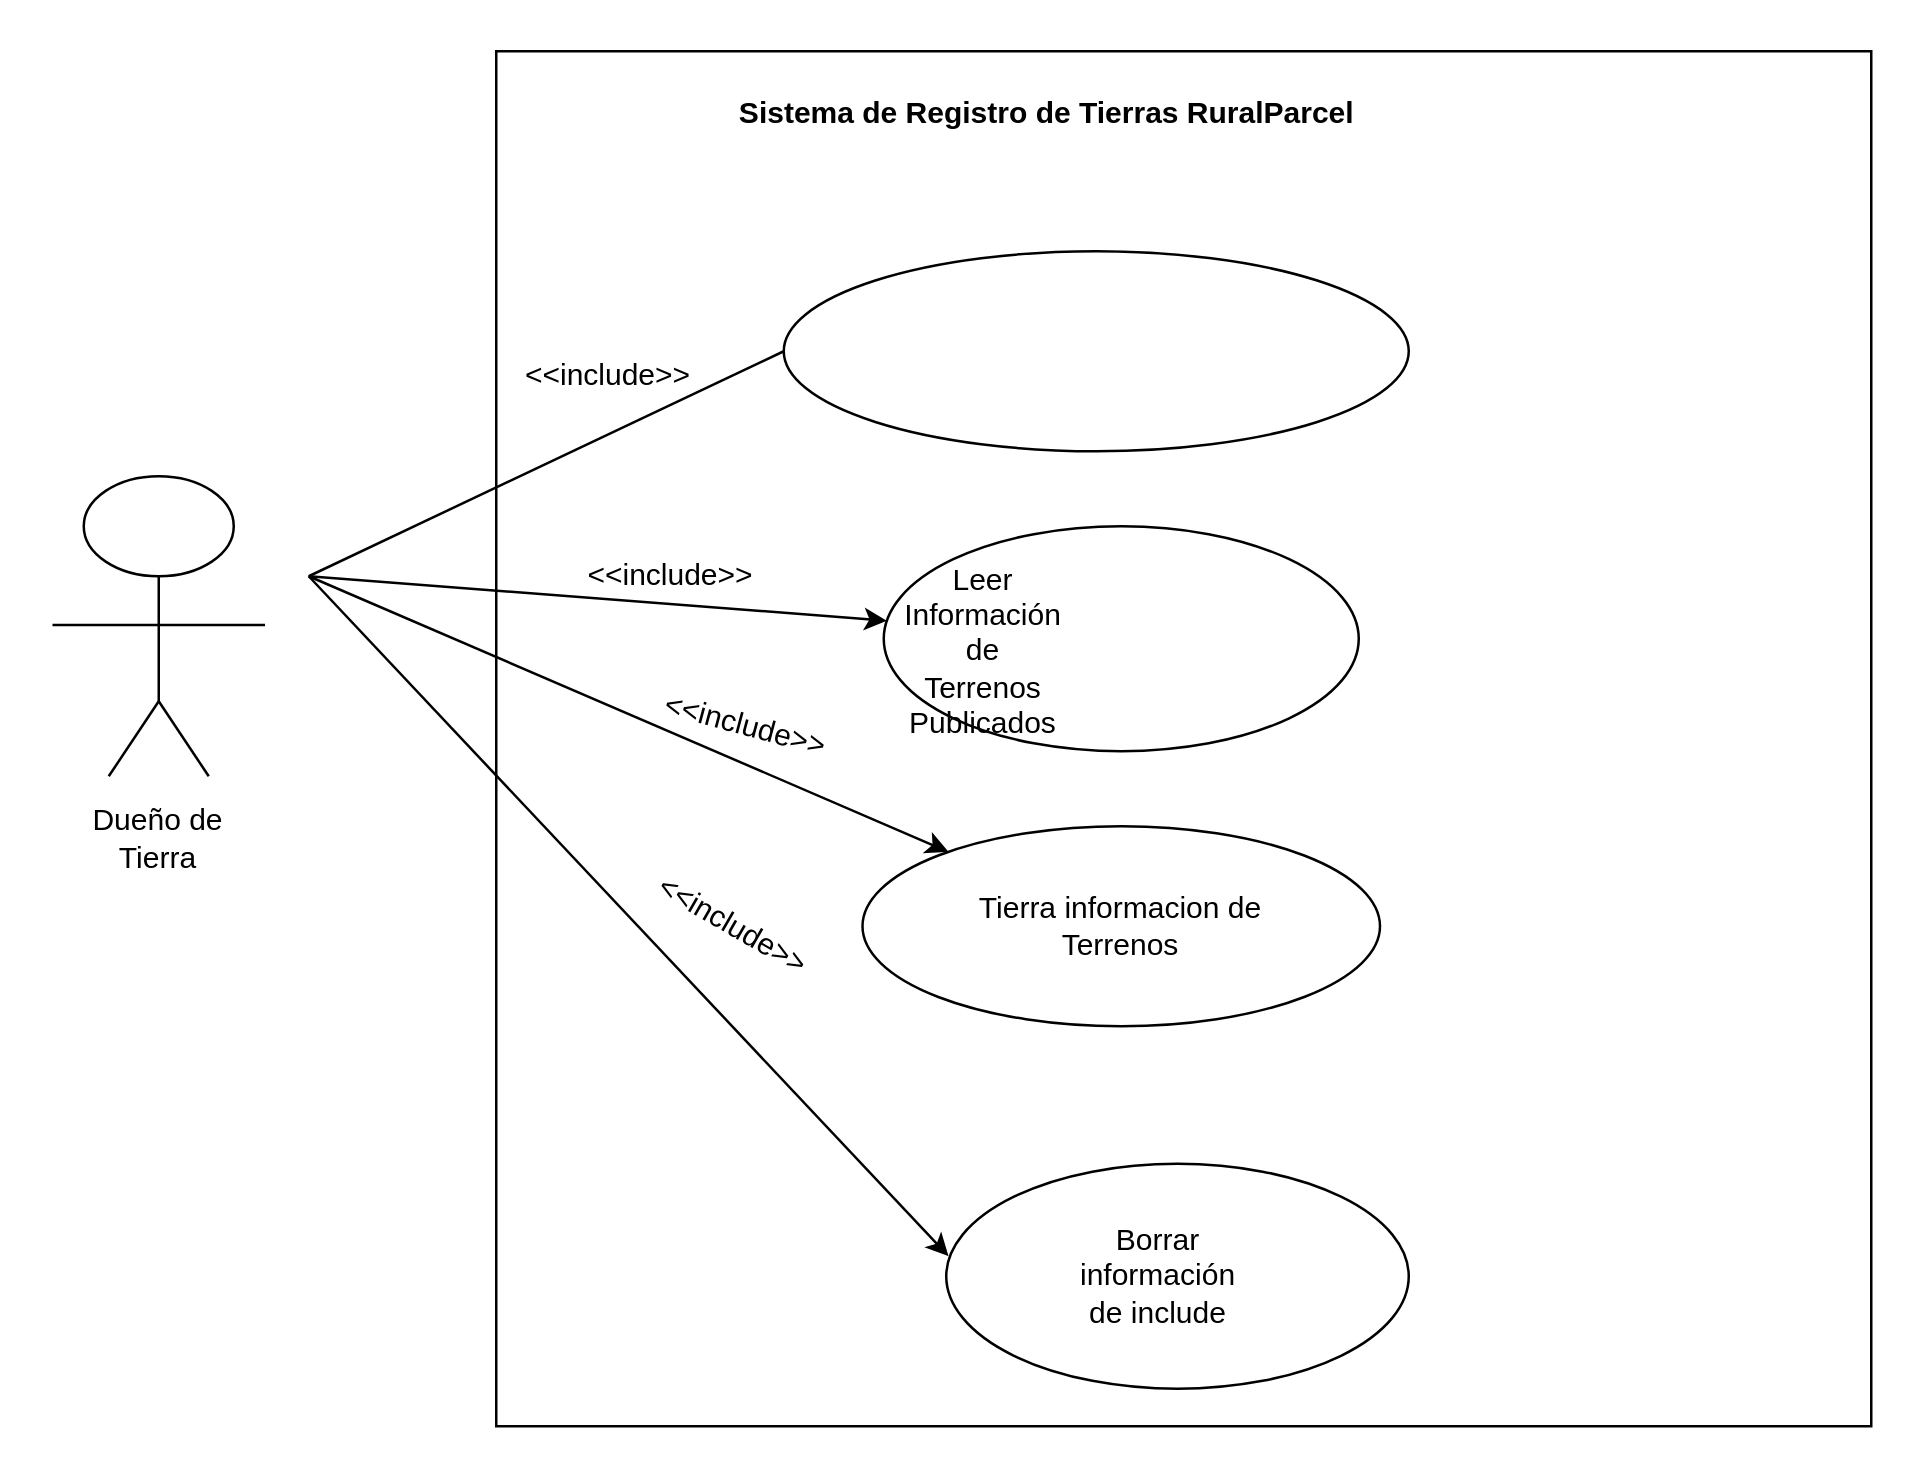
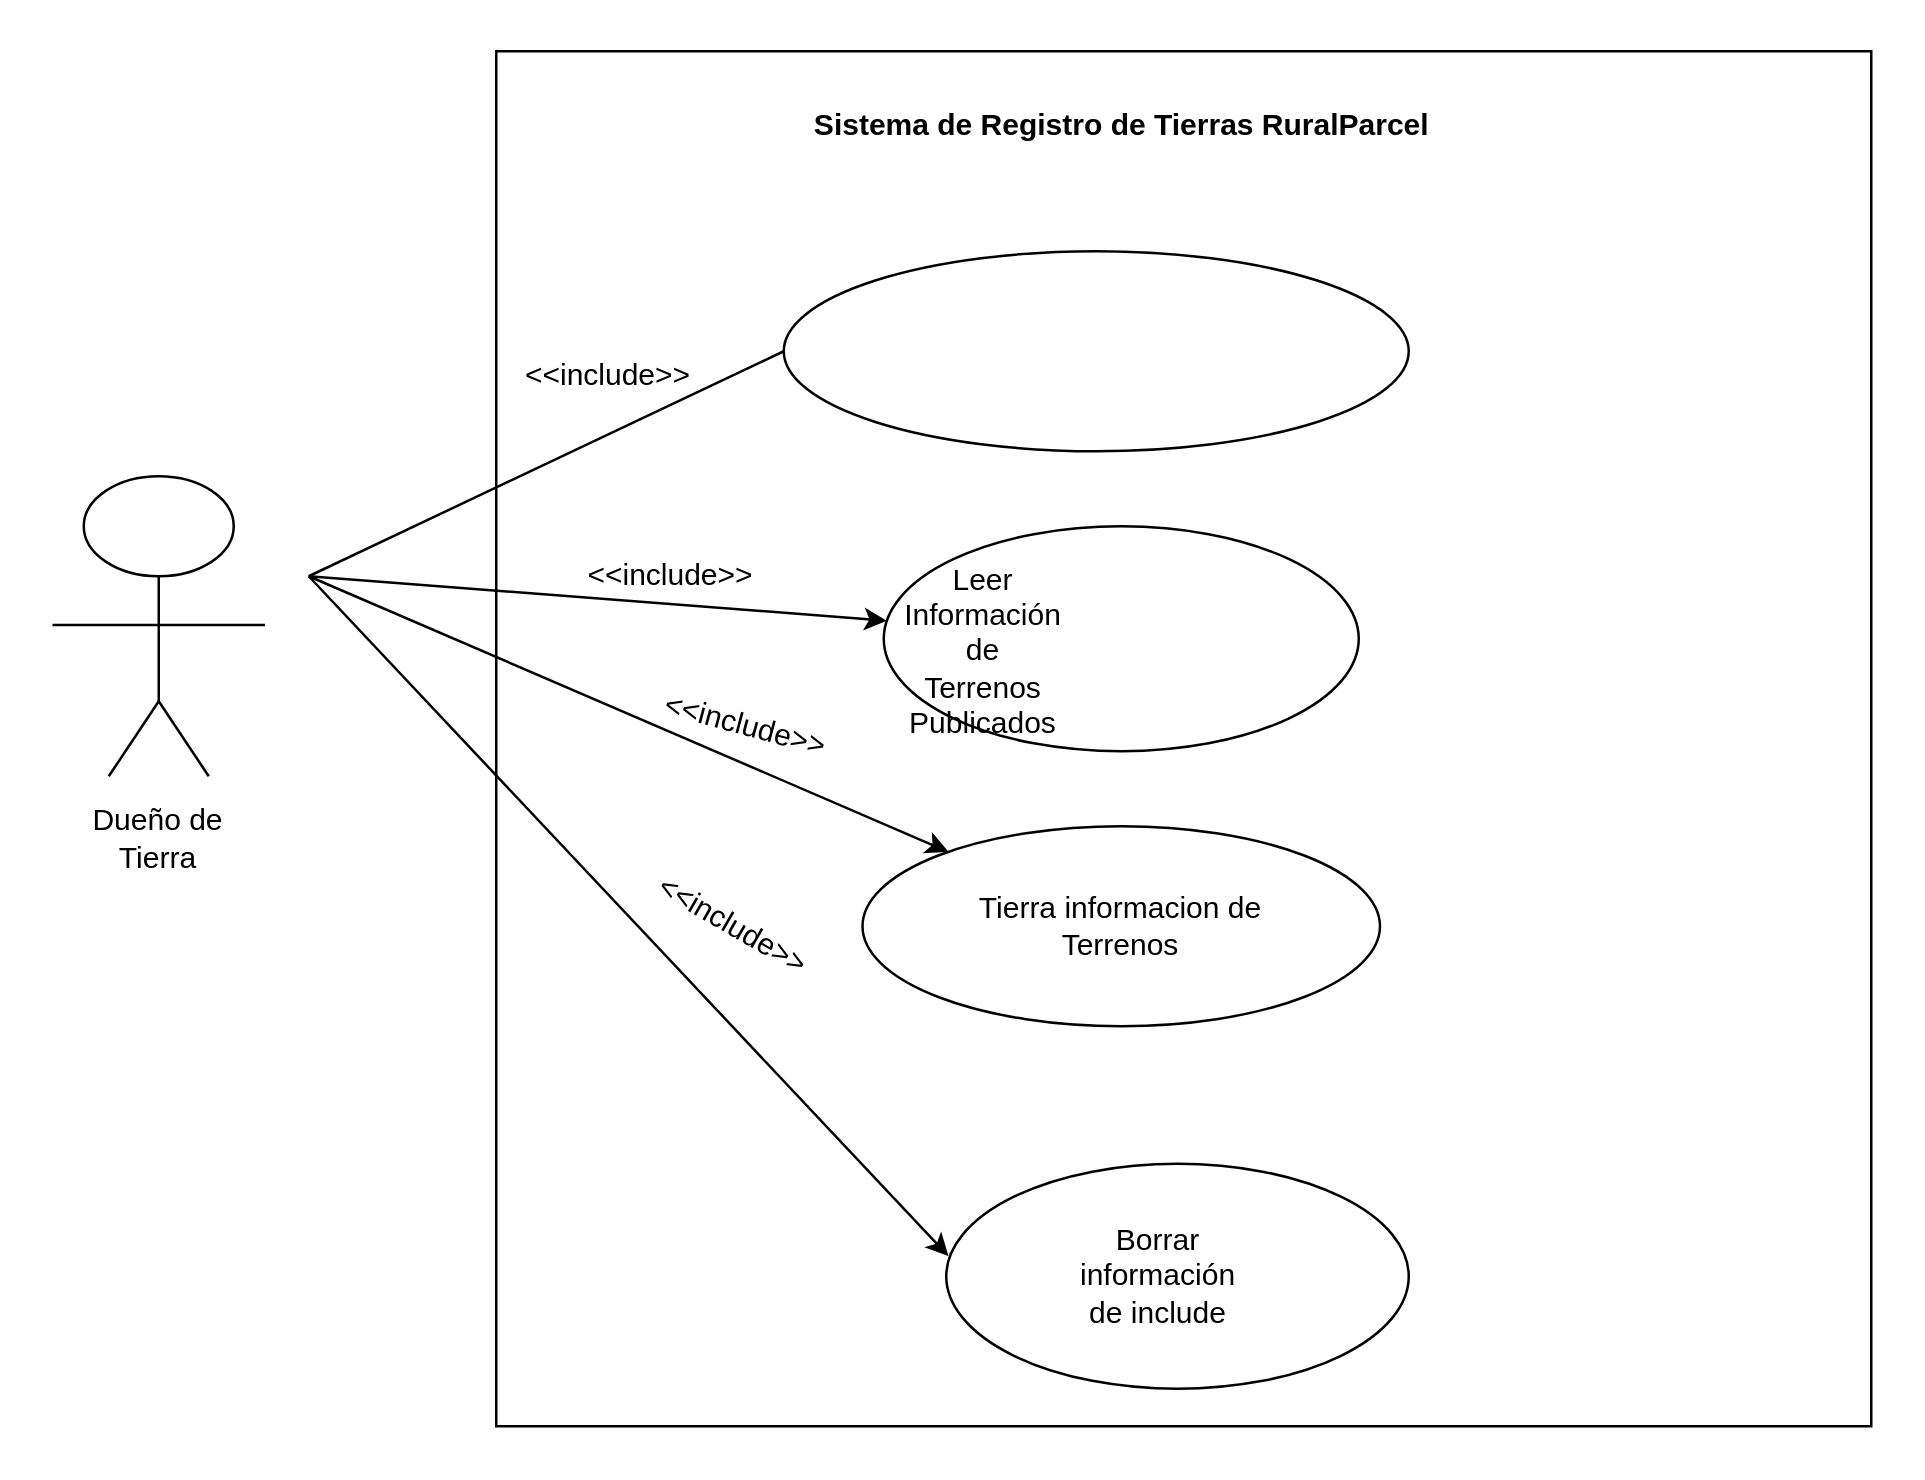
node "Sistema de Registro de Tierras RuralParcel": moved (1046, 114) -> (1121, 126)
